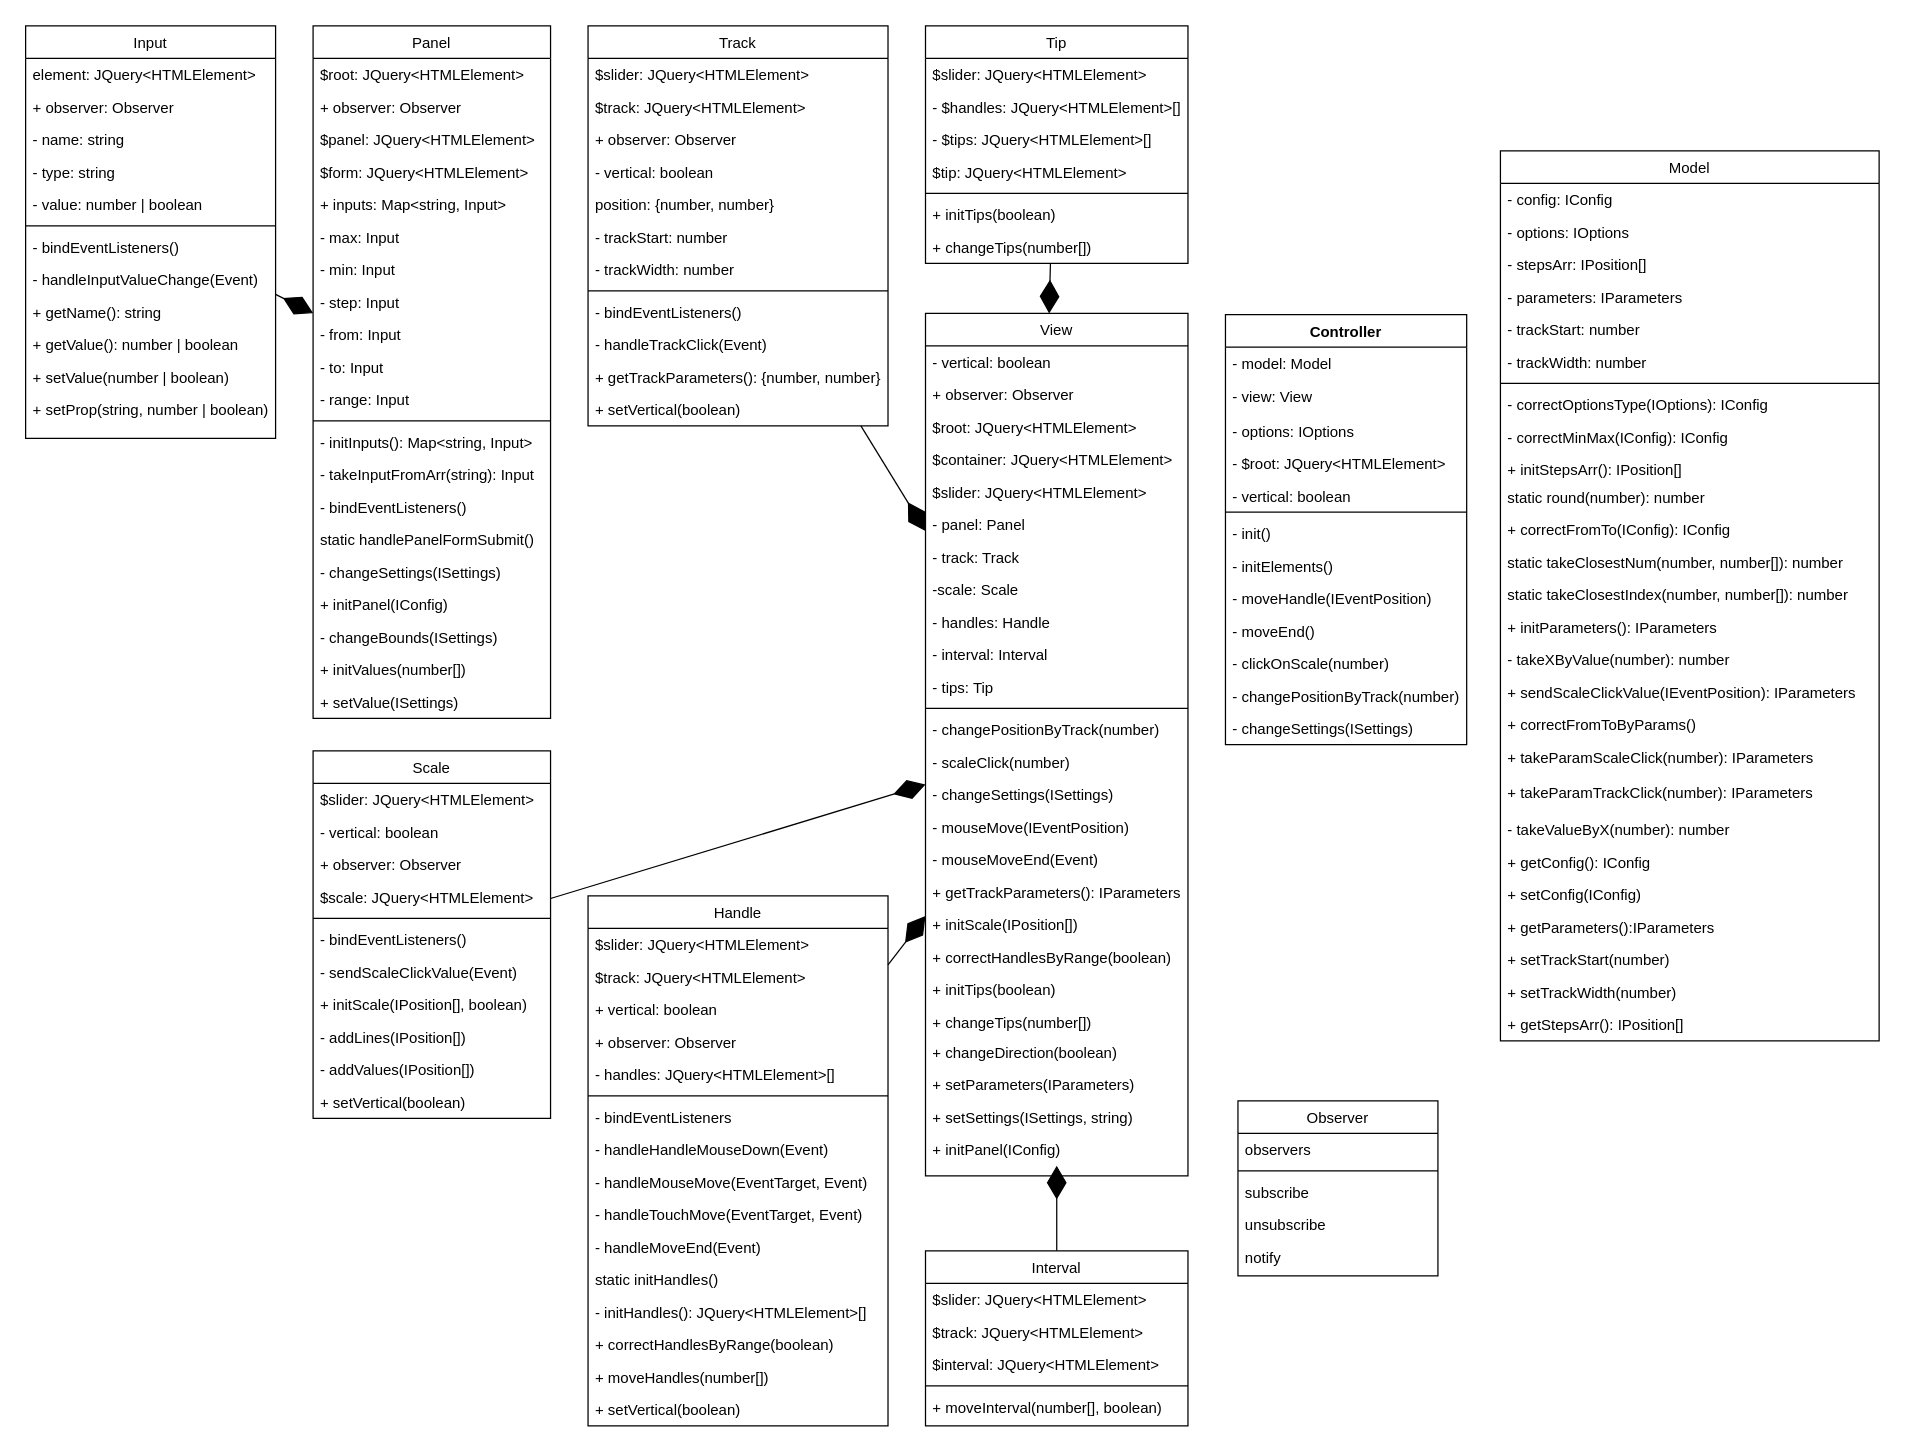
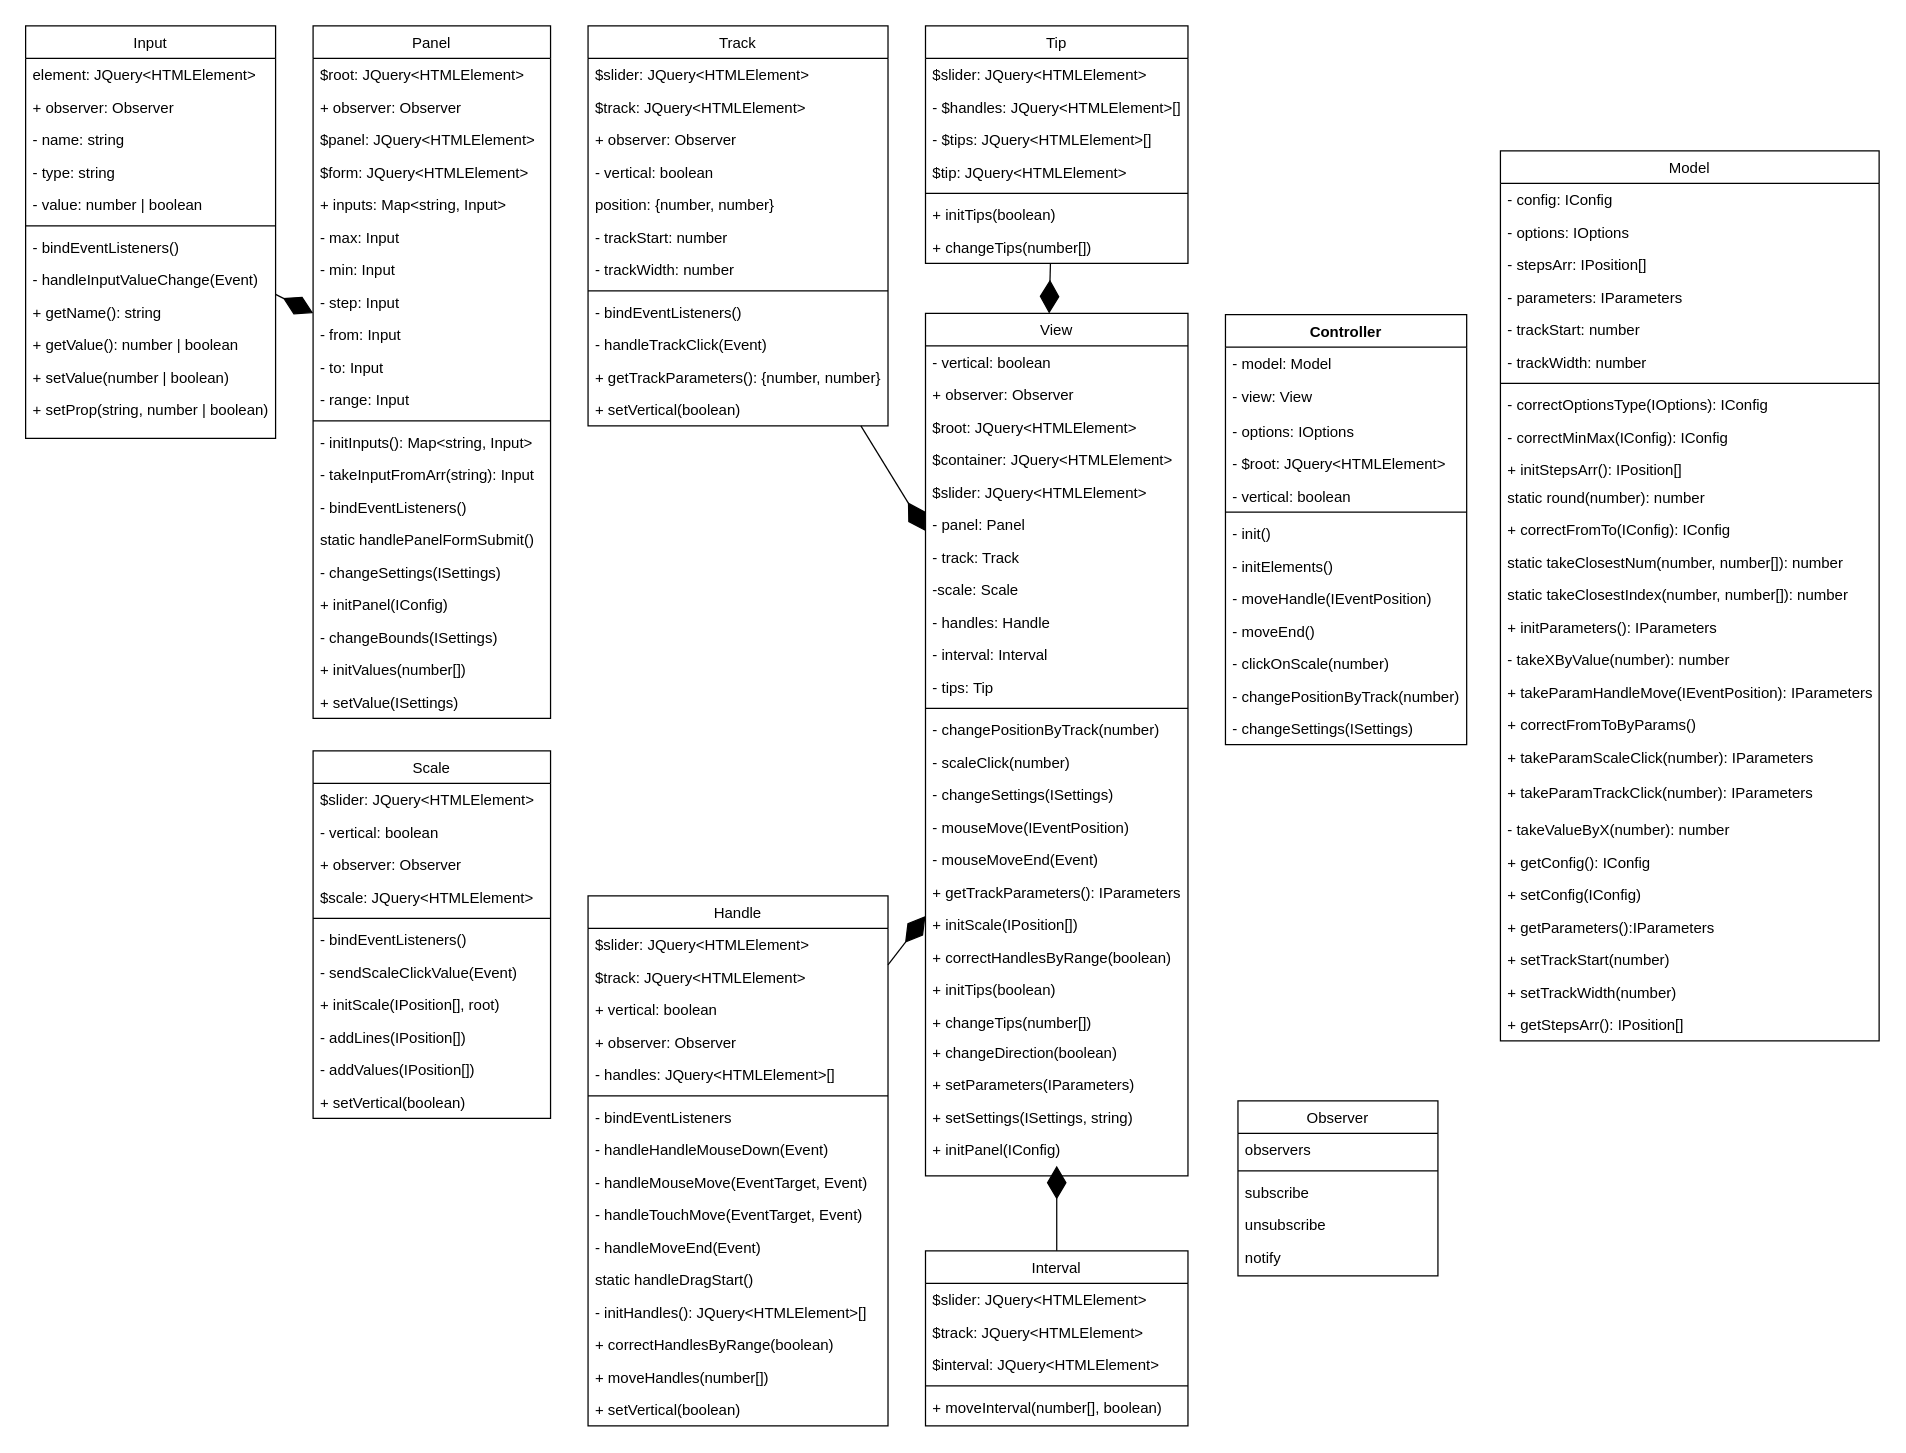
node "+ sendScaleClickValue(IEventPosition): IParameters": label "+ sendScaleClickValue(IEventPosition): IParameters" -> "+ takeParamHandleMove(IEventPosition): IParameters"
edge "Scale" -> "View": removed
node "+ initScale(IPosition[], boolean)": label "+ initScale(IPosition[], boolean)" -> "+ initScale(IPosition[], root)"
node "static initHandles()": label "static initHandles()" -> "static handleDragStart()"
